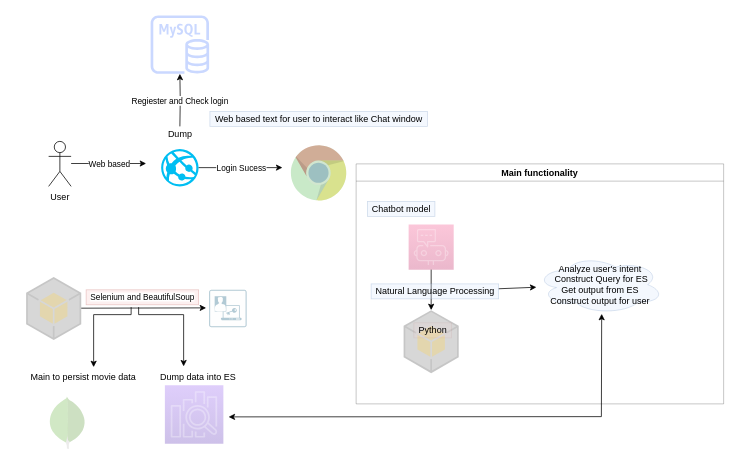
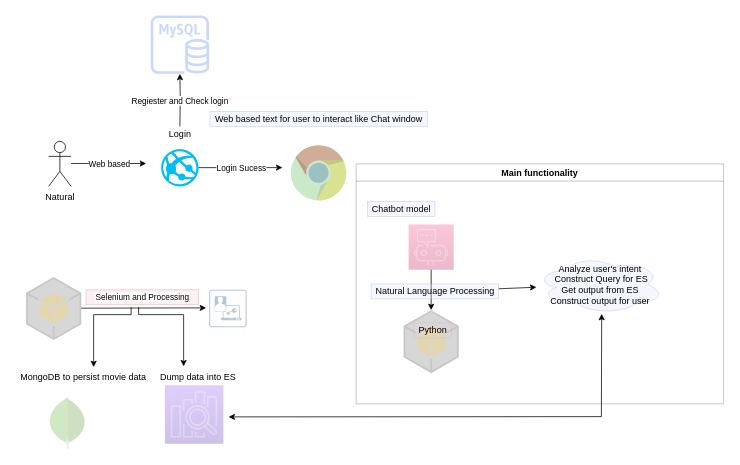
node "Dump": label "Dump" -> "Login"
node "User": label "User" -> "Natural"
node "Selenium and BeautifulSoup": label "Selenium and BeautifulSoup" -> "Selenium and Processing"
node "Main to persist movie data": label "Main to persist movie data" -> "MongoDB to persist movie data"
